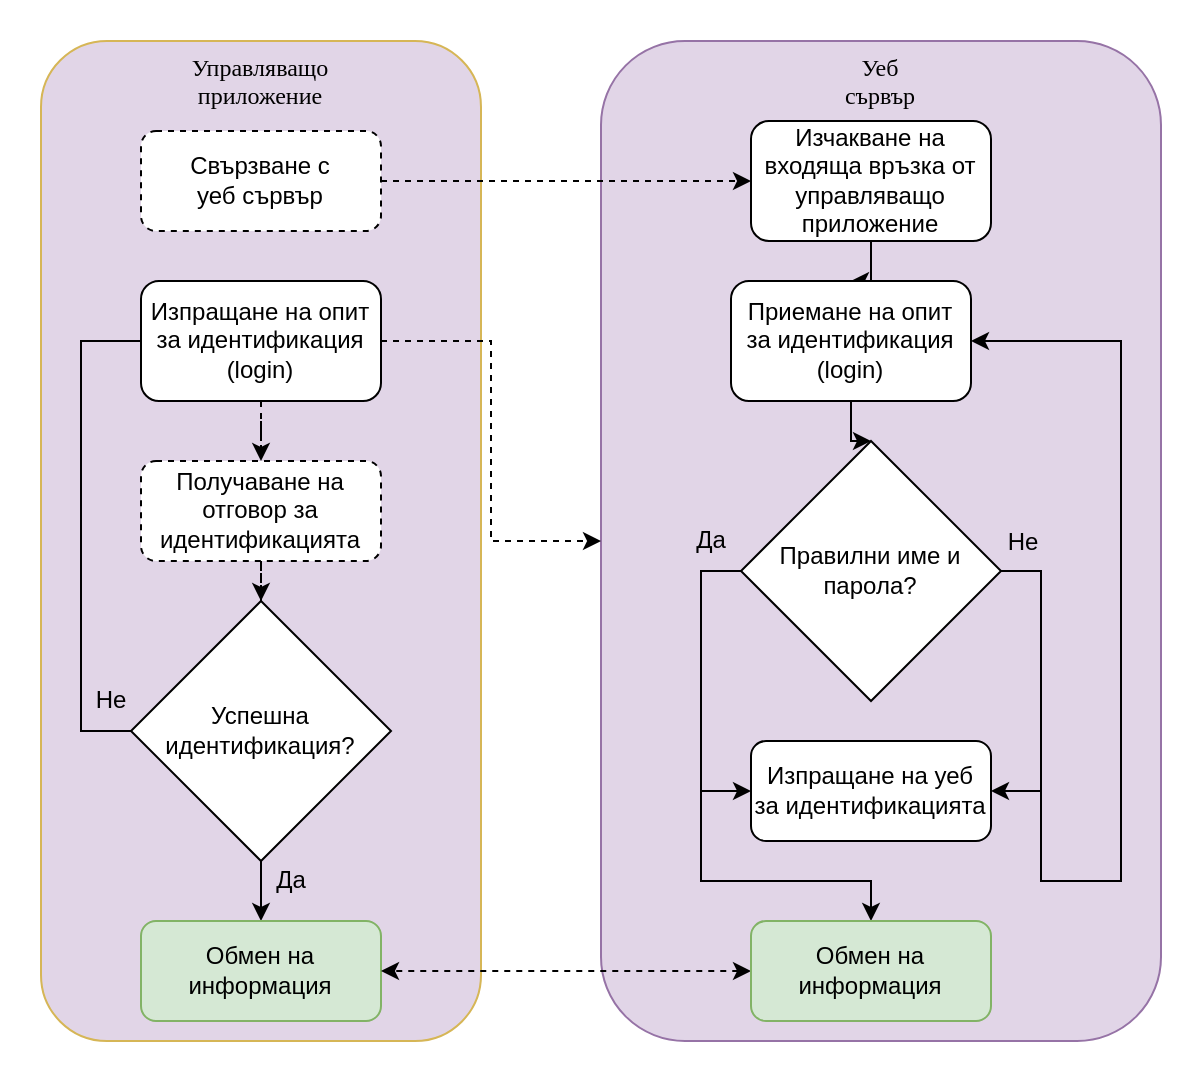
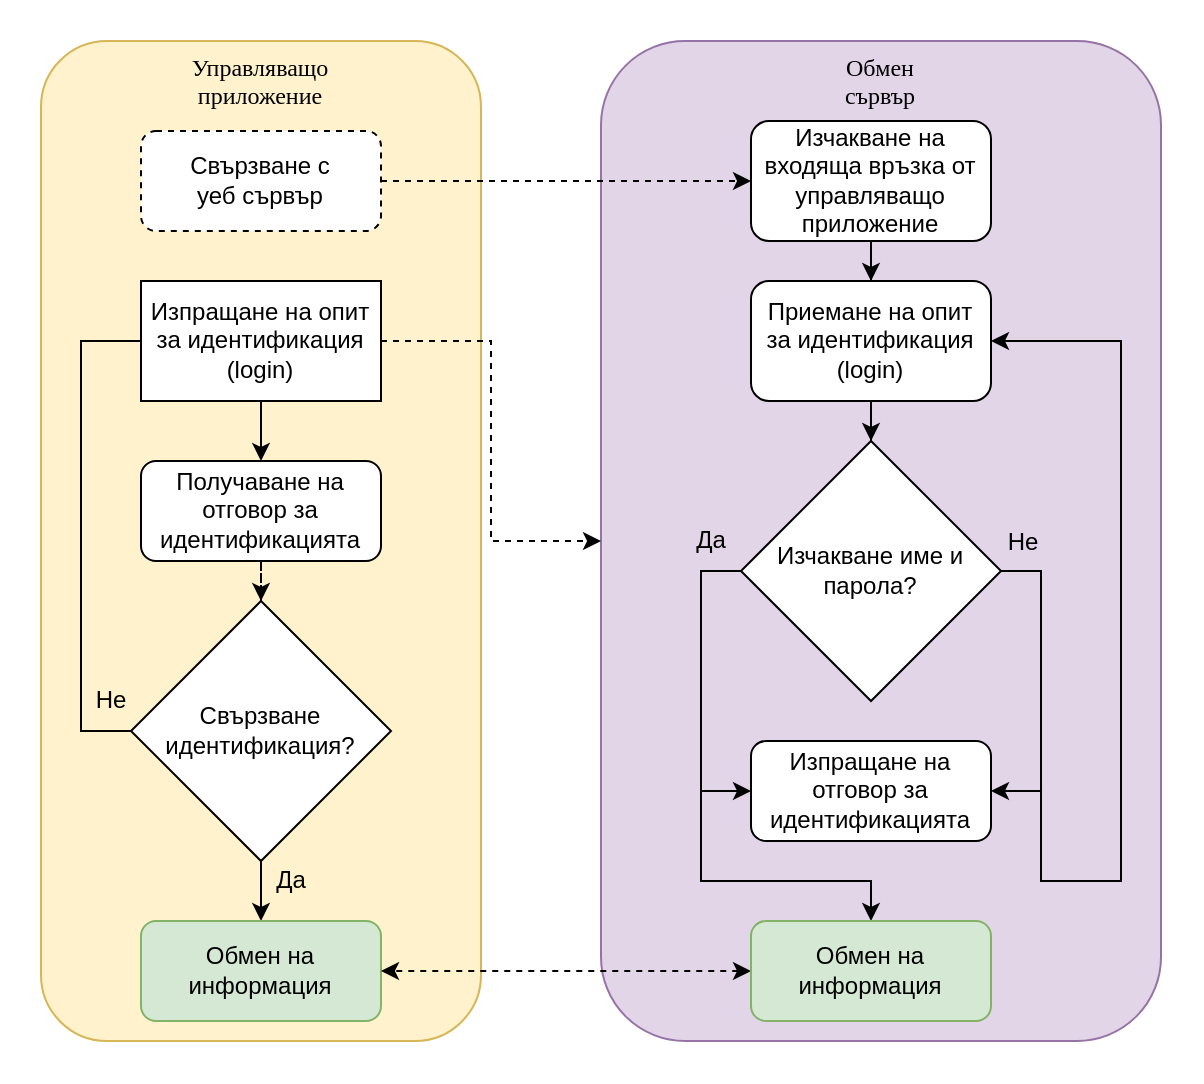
node "Управляващо приложение": fillcolor #e1d5e7 -> #fff2cc
node "Уеб сървър": label "Уеб сървър" -> "Обмен сървър"
node "Изпращане на опит за идентификация (login)": shape rounded rectangle -> rectangle
node "Приемане на опит за идентификация (login)": moved (851, 341) -> (871, 341)
edge "Изпращане на опит за идентификация (login)" -> "Получаване на отговор за идентификацията": style dashed -> solid
node "Получаване на отговор за идентификацията": style dashed -> solid
node "Правилни име и парола?": label "Правилни име и парола?" -> "Изчакване име и парола?"
node "Успешна идентификация?": label "Успешна идентификация?" -> "Свързване идентификация?"
node "Изпращане на уеб за идентификацията": label "Изпращане на уеб за идентификацията" -> "Изпращане на отговор за идентификацията"
